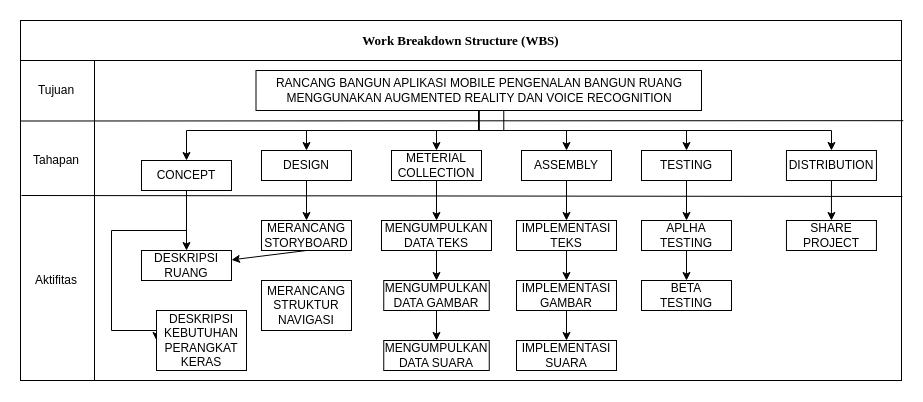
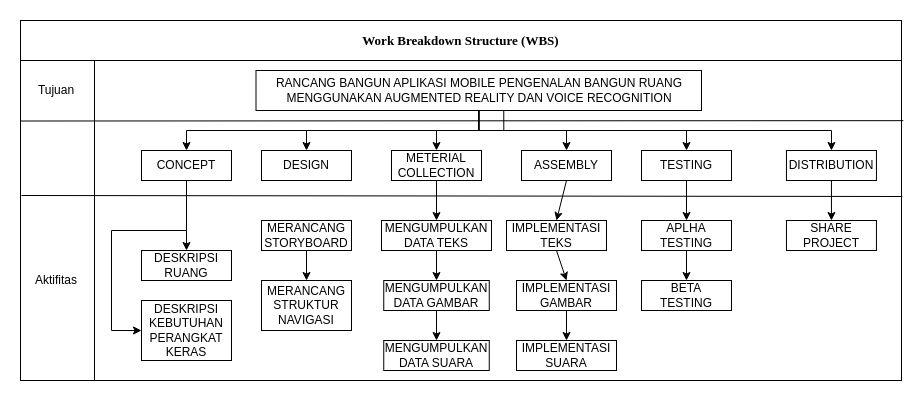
node "Tahapan": removed
node "CONCEPT": moved (187, 176) -> (187, 166)
edge "DESIGN" -> "MERANCANG STORYBOARD": removed
node "IMPLEMENTASI TEKS": moved (567, 236) -> (557, 236)
edge "MERANCANG STORYBOARD" -> "DESKRIPSI RUANG": now "MERANCANG STORYBOARD" -> "MERANCANG STRUKTUR NAVIGASI"
node "DESKRIPSI KEBUTUHAN PERANGKAT KERAS": moved (202, 341) -> (187, 331)
